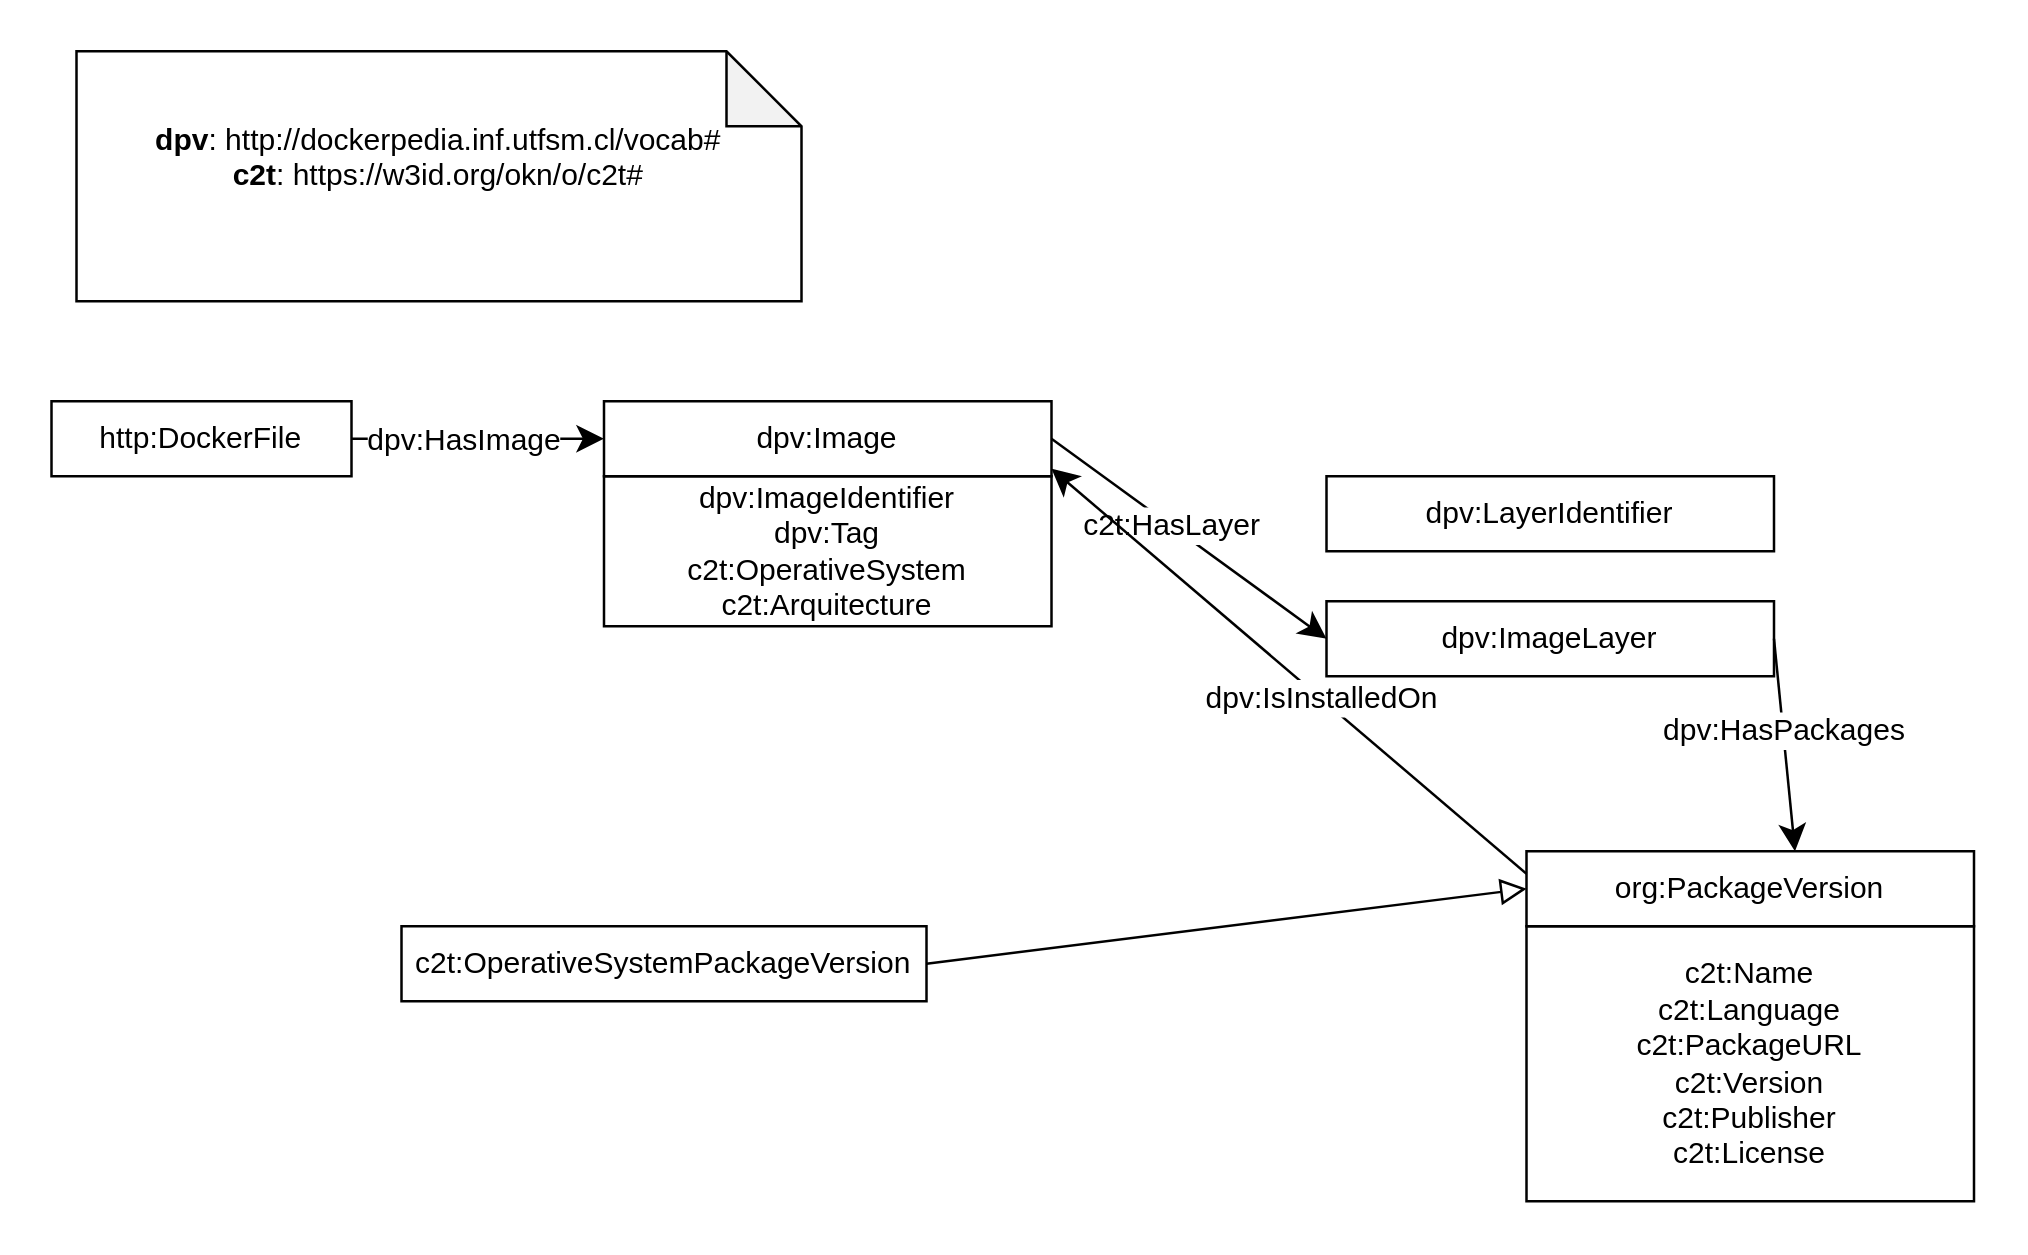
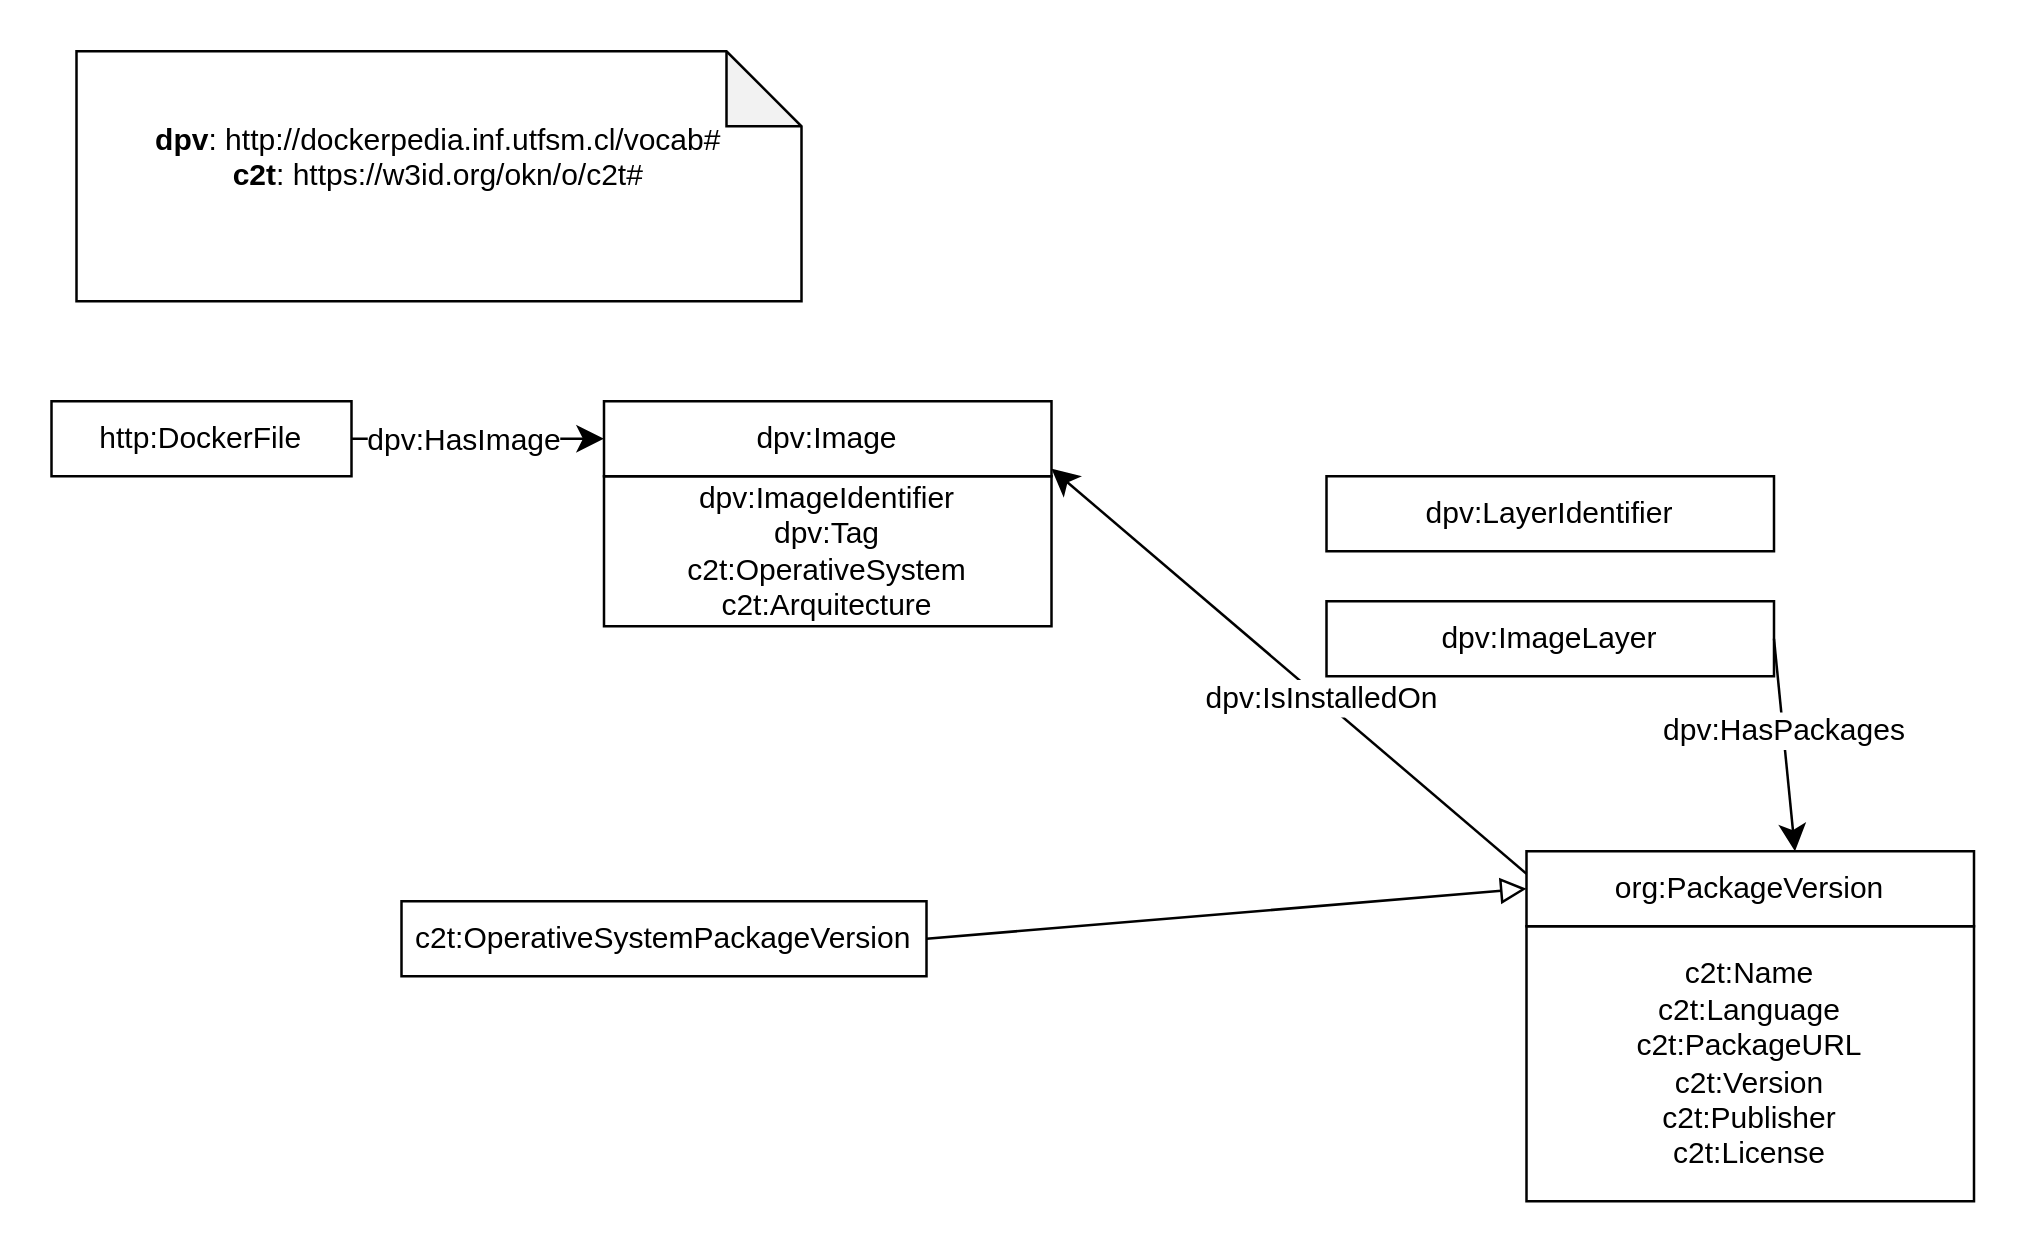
edge "dpv:Image" -> "dpv:ImageLayer": removed, label "c2t:HasLayer"
node "c2t:OperativeSystemPackageVersion": moved (664, 964) -> (664, 939)
